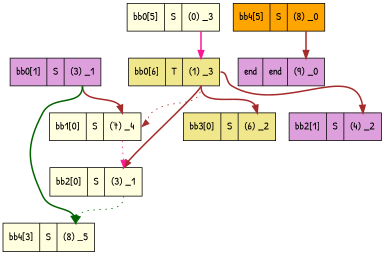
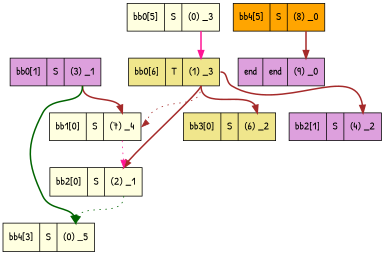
node "bb2[0]": text "(3) _1" -> "(2) _1"
node "bb4[3]": text "(8) _5" -> "(0) _5"
